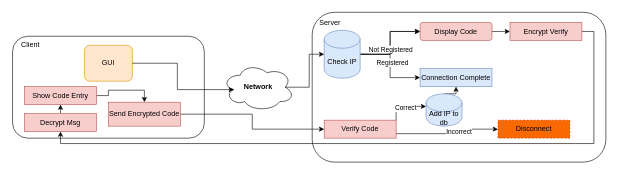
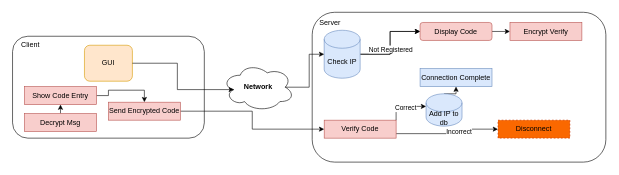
edge "Check IP" -> "Connection Complete": removed, labels "Text", "Registered"
node "Send Encrypted Code": size 72x24 -> 72x18
edge "Encrypt Verify" -> "Decrypt Msg": removed
